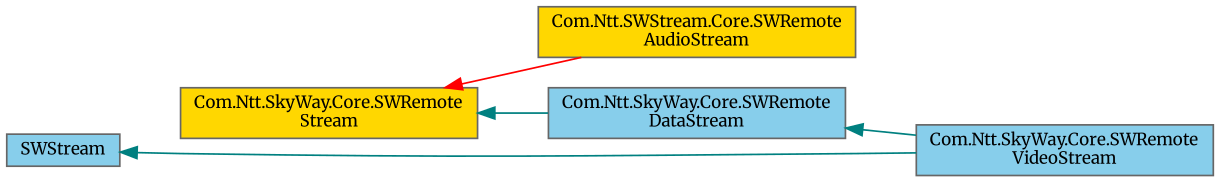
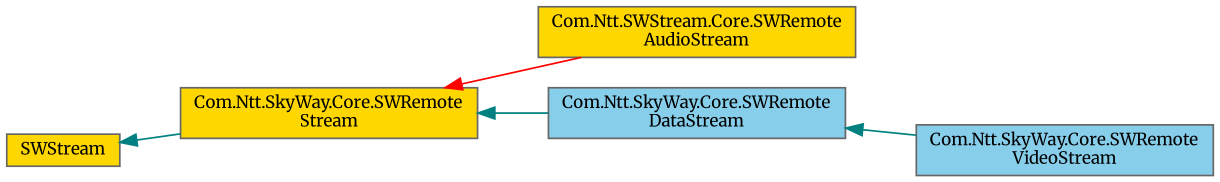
node "SWStream": fillcolor skyblue -> gold
edge "Com.Ntt.SkyWay.Core.SWRemote VideoStream" -> "SWStream": now "Com.Ntt.SkyWay.Core.SWRemote Stream" -> "SWStream"
